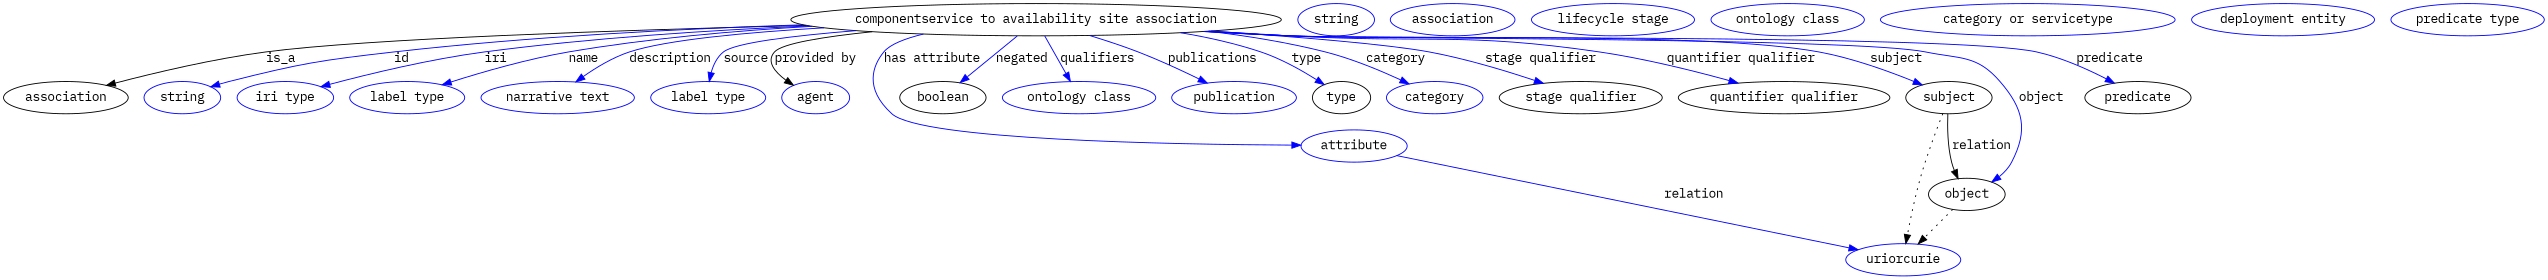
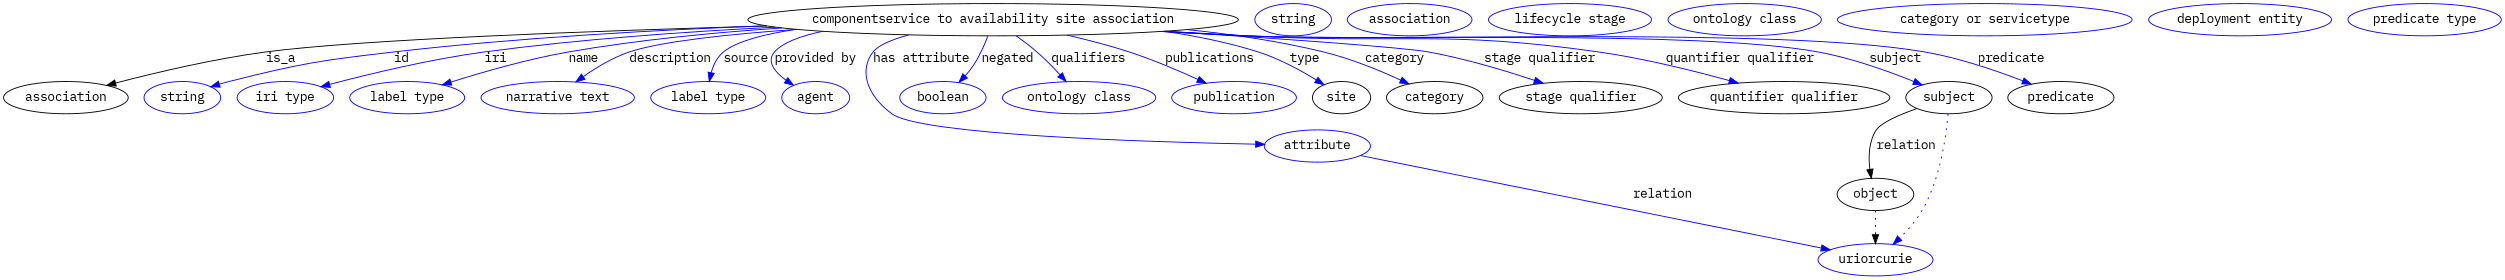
edge "componentservice to availability site association" -> "agent": color black -> blue
edge "componentservice to availability site association" -> "object": removed, label "object"
node "boolean": color black -> blue
node "type": label "type" -> "site"
node "category": color blue -> black
edge "subject" -> "uriorcurie": color black -> blue
